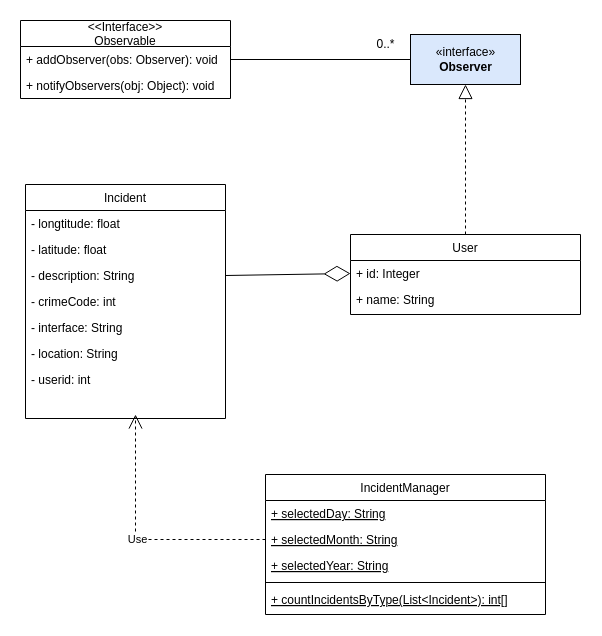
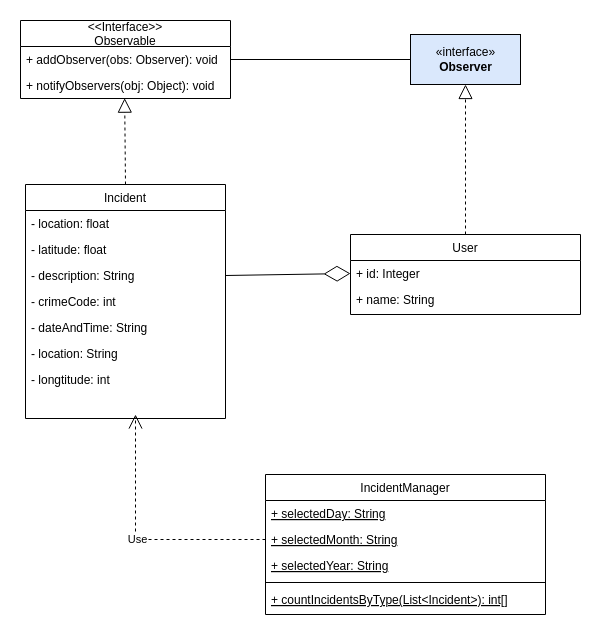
node "0..*": removed
edge "Incident" -> "+ notifyObservers(obj: Object): void": added
node "- longtitude: float": label "- longtitude: float" -> "- location: float"
node "- interface: String": label "- interface: String" -> "- dateAndTime: String"
node "- userid: int": label "- userid: int" -> "- longtitude: int"
